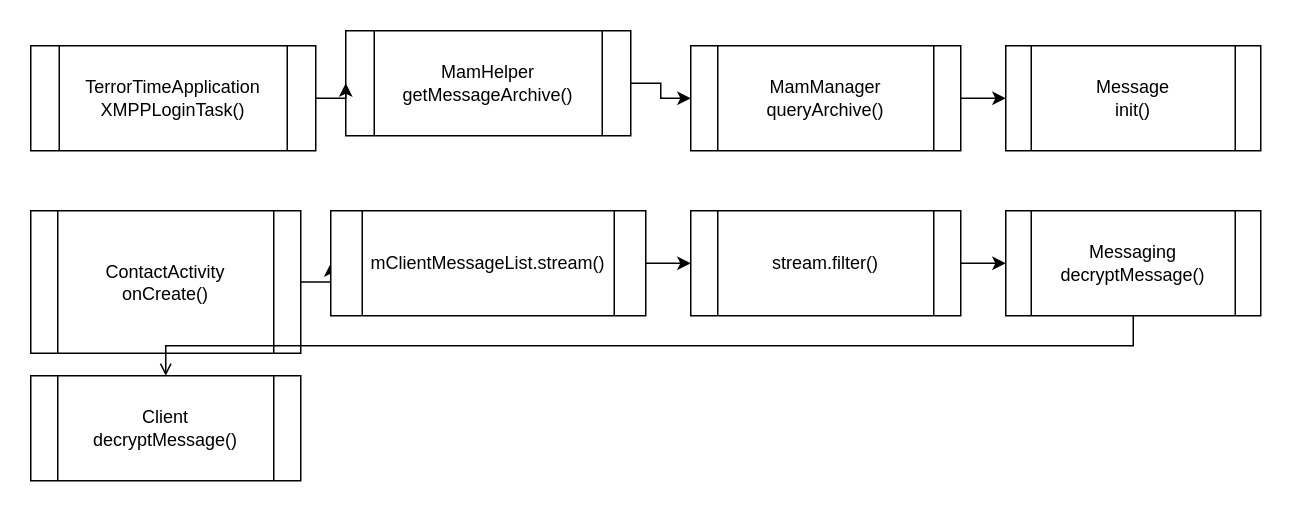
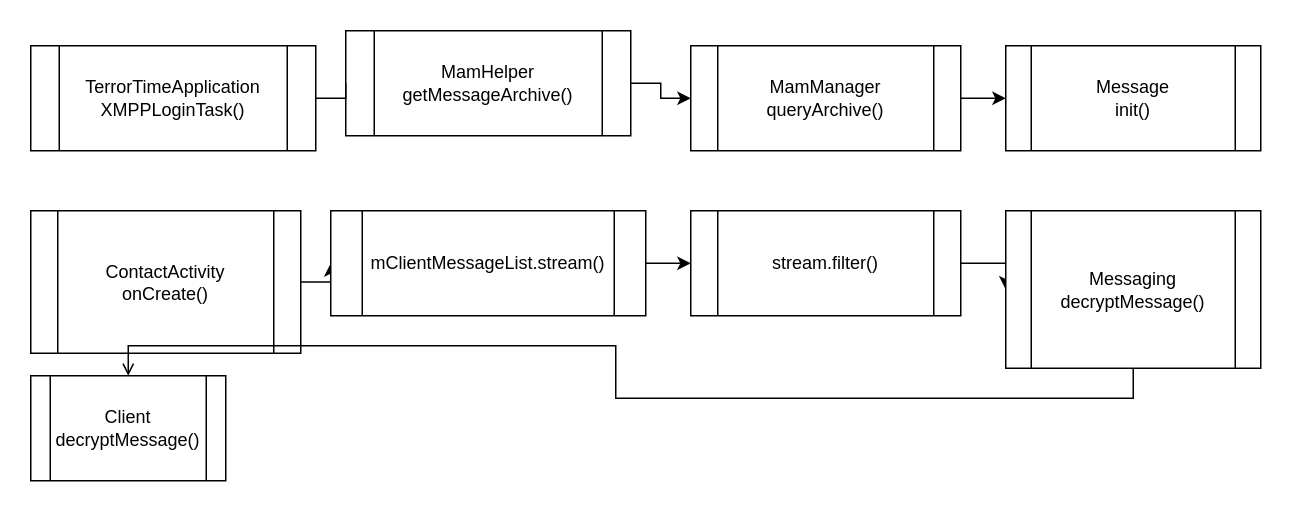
edge "TerrorTimeApplication XMPPLoginTask()" -> "MamHelper getMessageArchive()": arrowhead classic -> none
node "Messaging decryptMessage()": size 255x105 -> 255x158
node "Client decryptMessage()": size 270x105 -> 195x105
